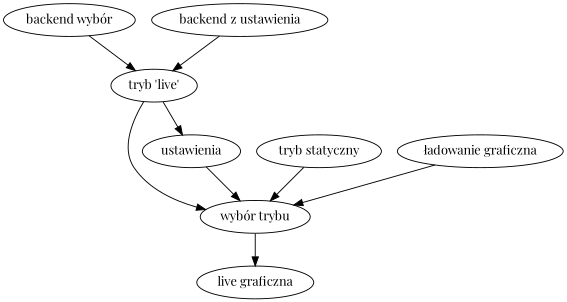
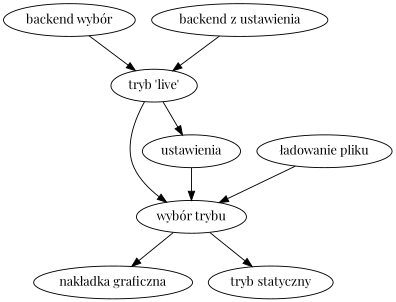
node "ładowanie graficzna": label "ładowanie graficzna" -> "ładowanie pliku"
edge "tryb statyczny" -> "wybór trybu": reversed
node "live graficzna": label "live graficzna" -> "nakładka graficzna"
